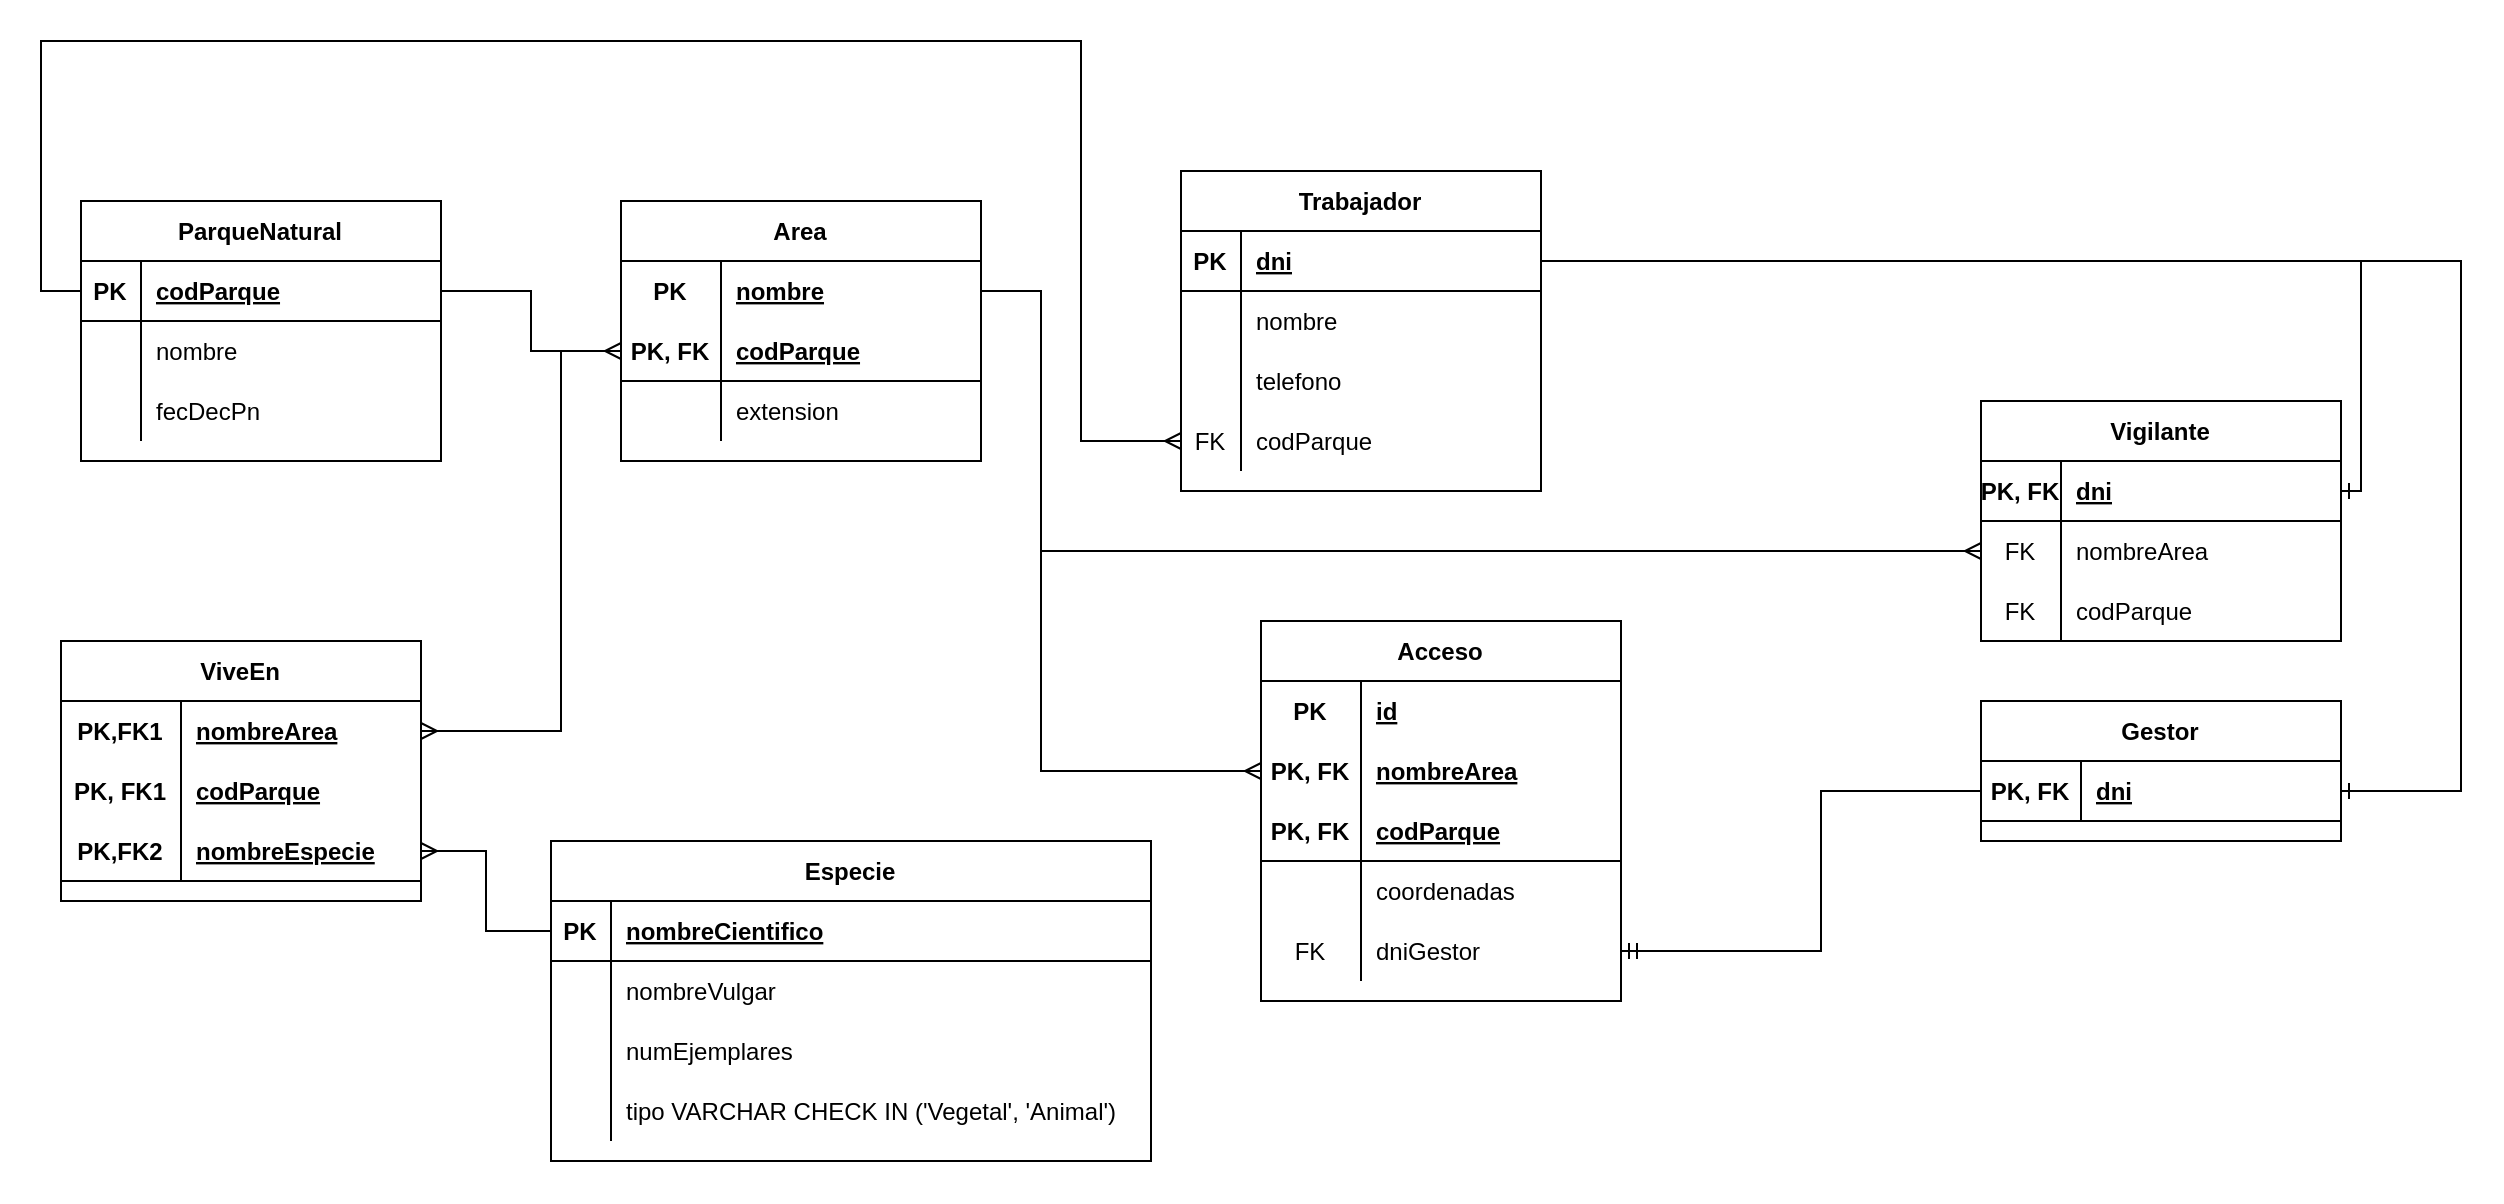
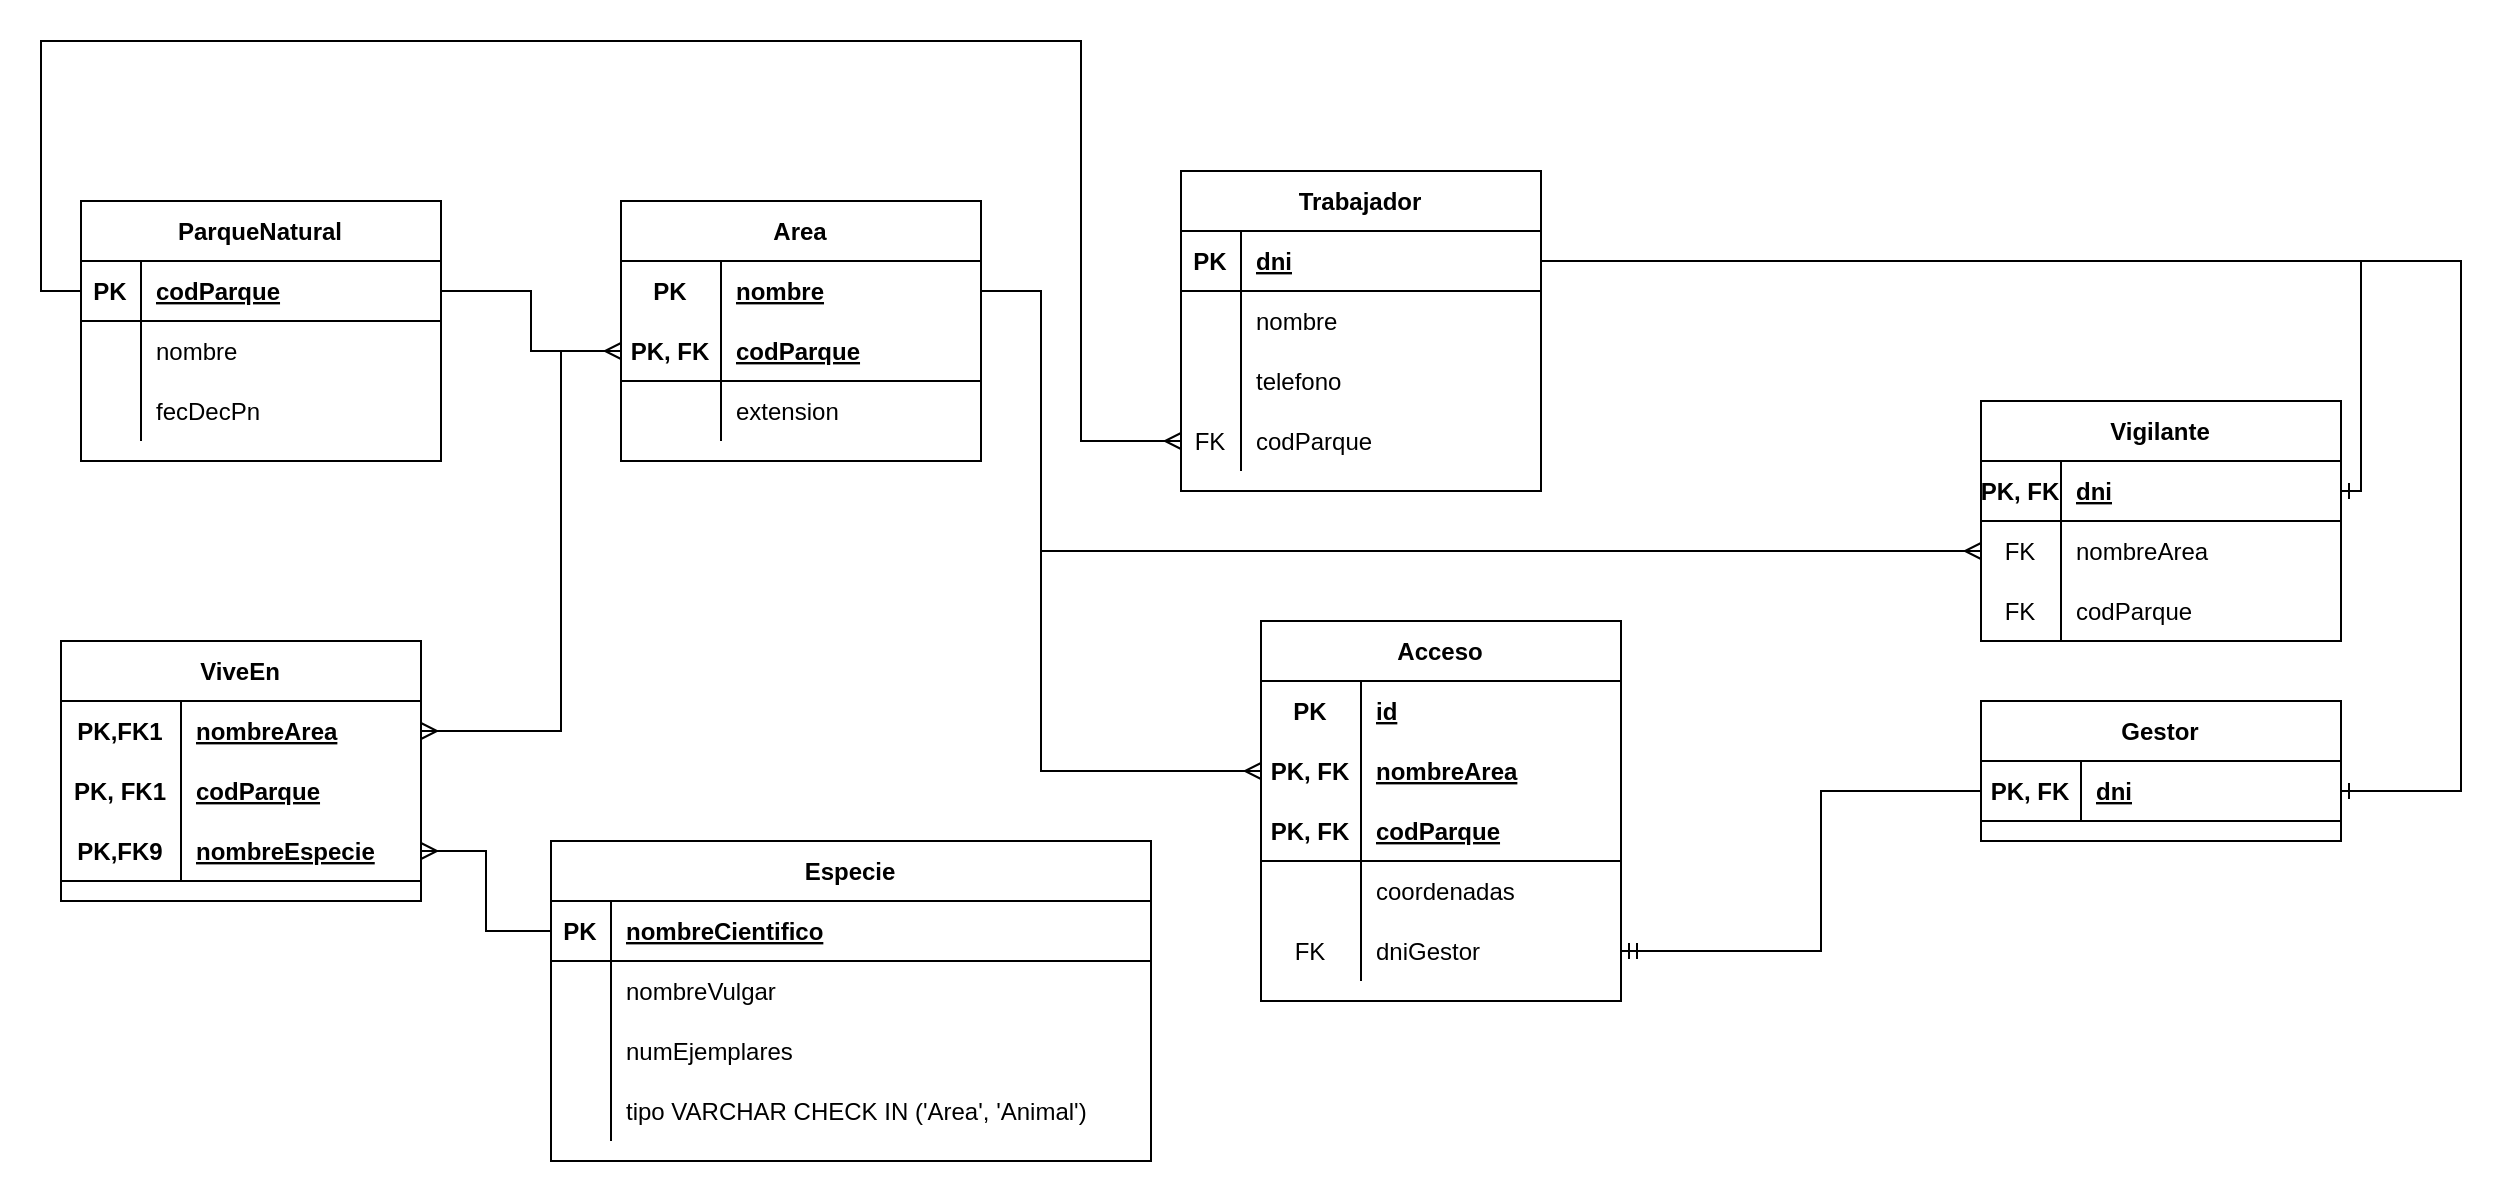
node "PK,FK2": label "PK,FK2" -> "PK,FK9"
node "tipo VARCHAR CHECK IN ('Vegetal', 'Animal')": label "tipo VARCHAR CHECK IN ('Vegetal', 'Animal')" -> "tipo VARCHAR CHECK IN ('Area', 'Animal')"
